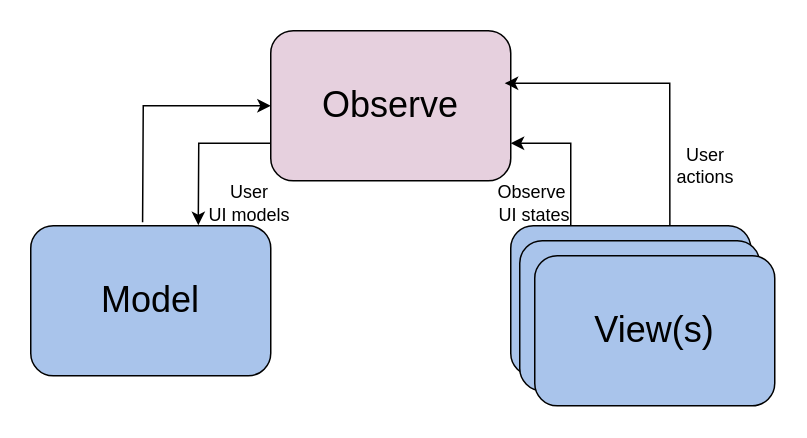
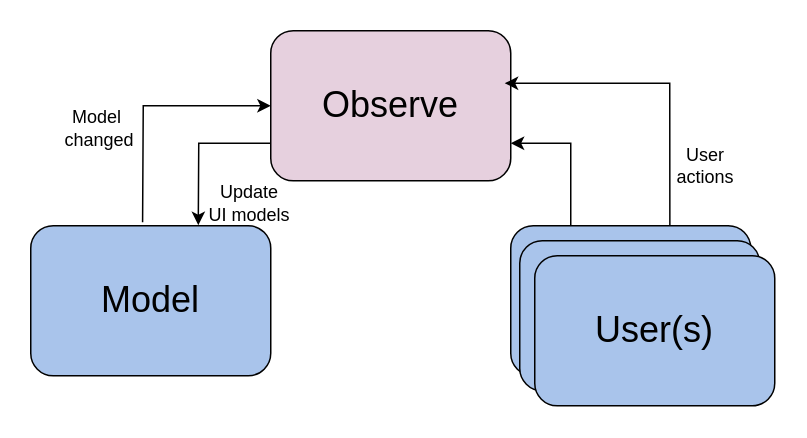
node "Model changed": added
node "User UI models": label "User UI models" -> "Update UI models"
node "Observe UI states": removed
node "View(s)": label "View(s)" -> "User(s)"
